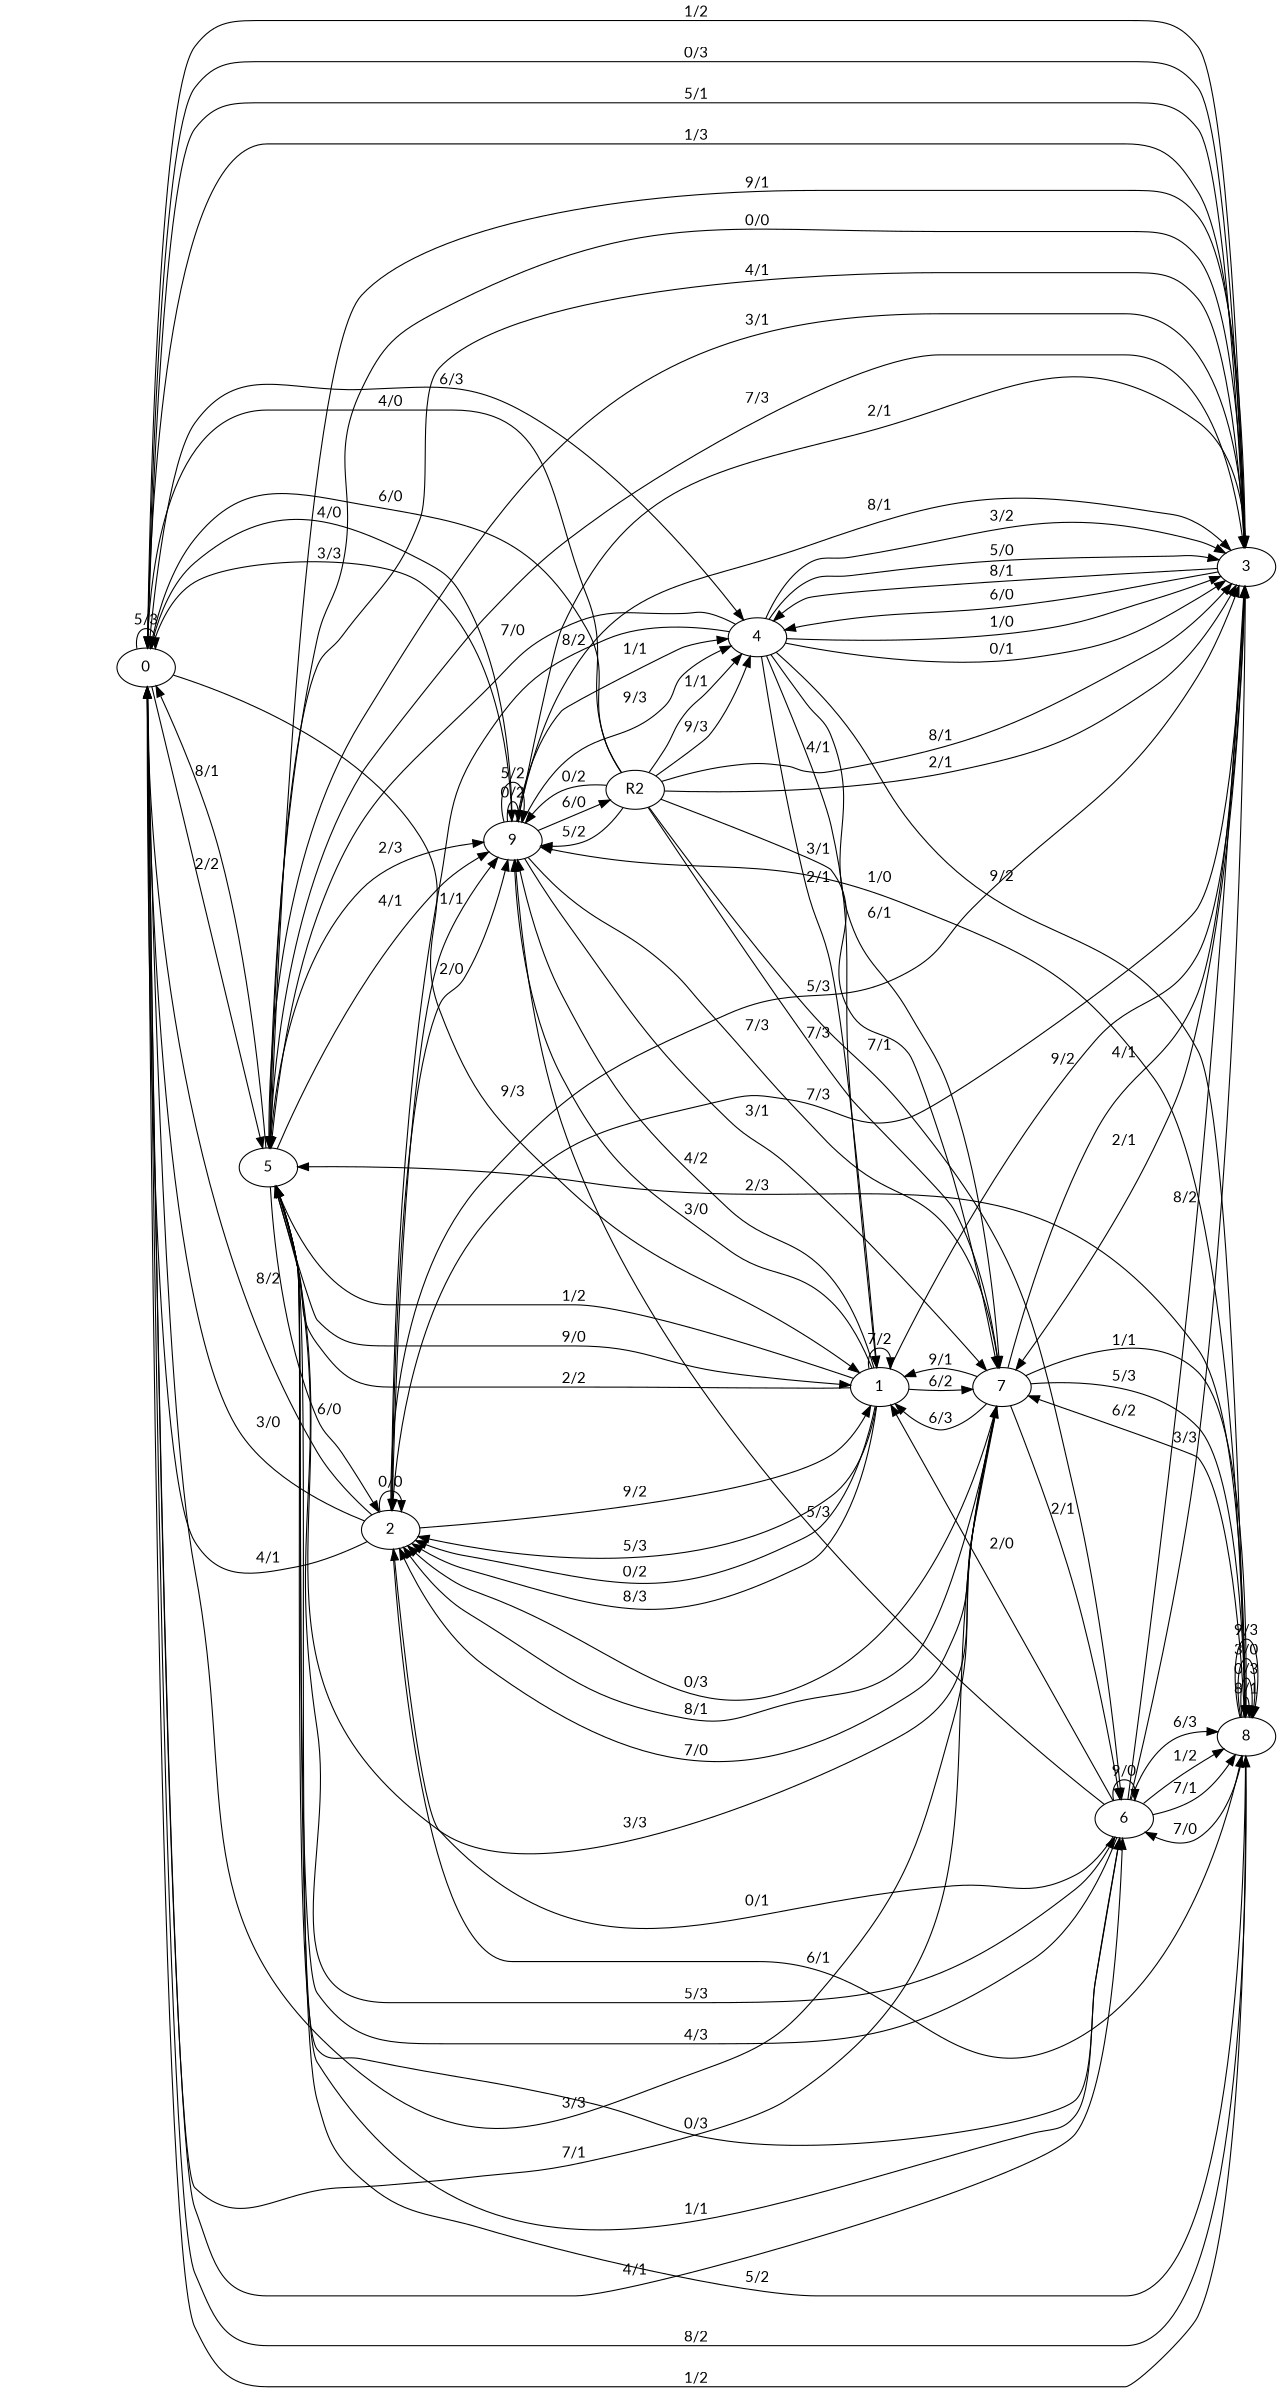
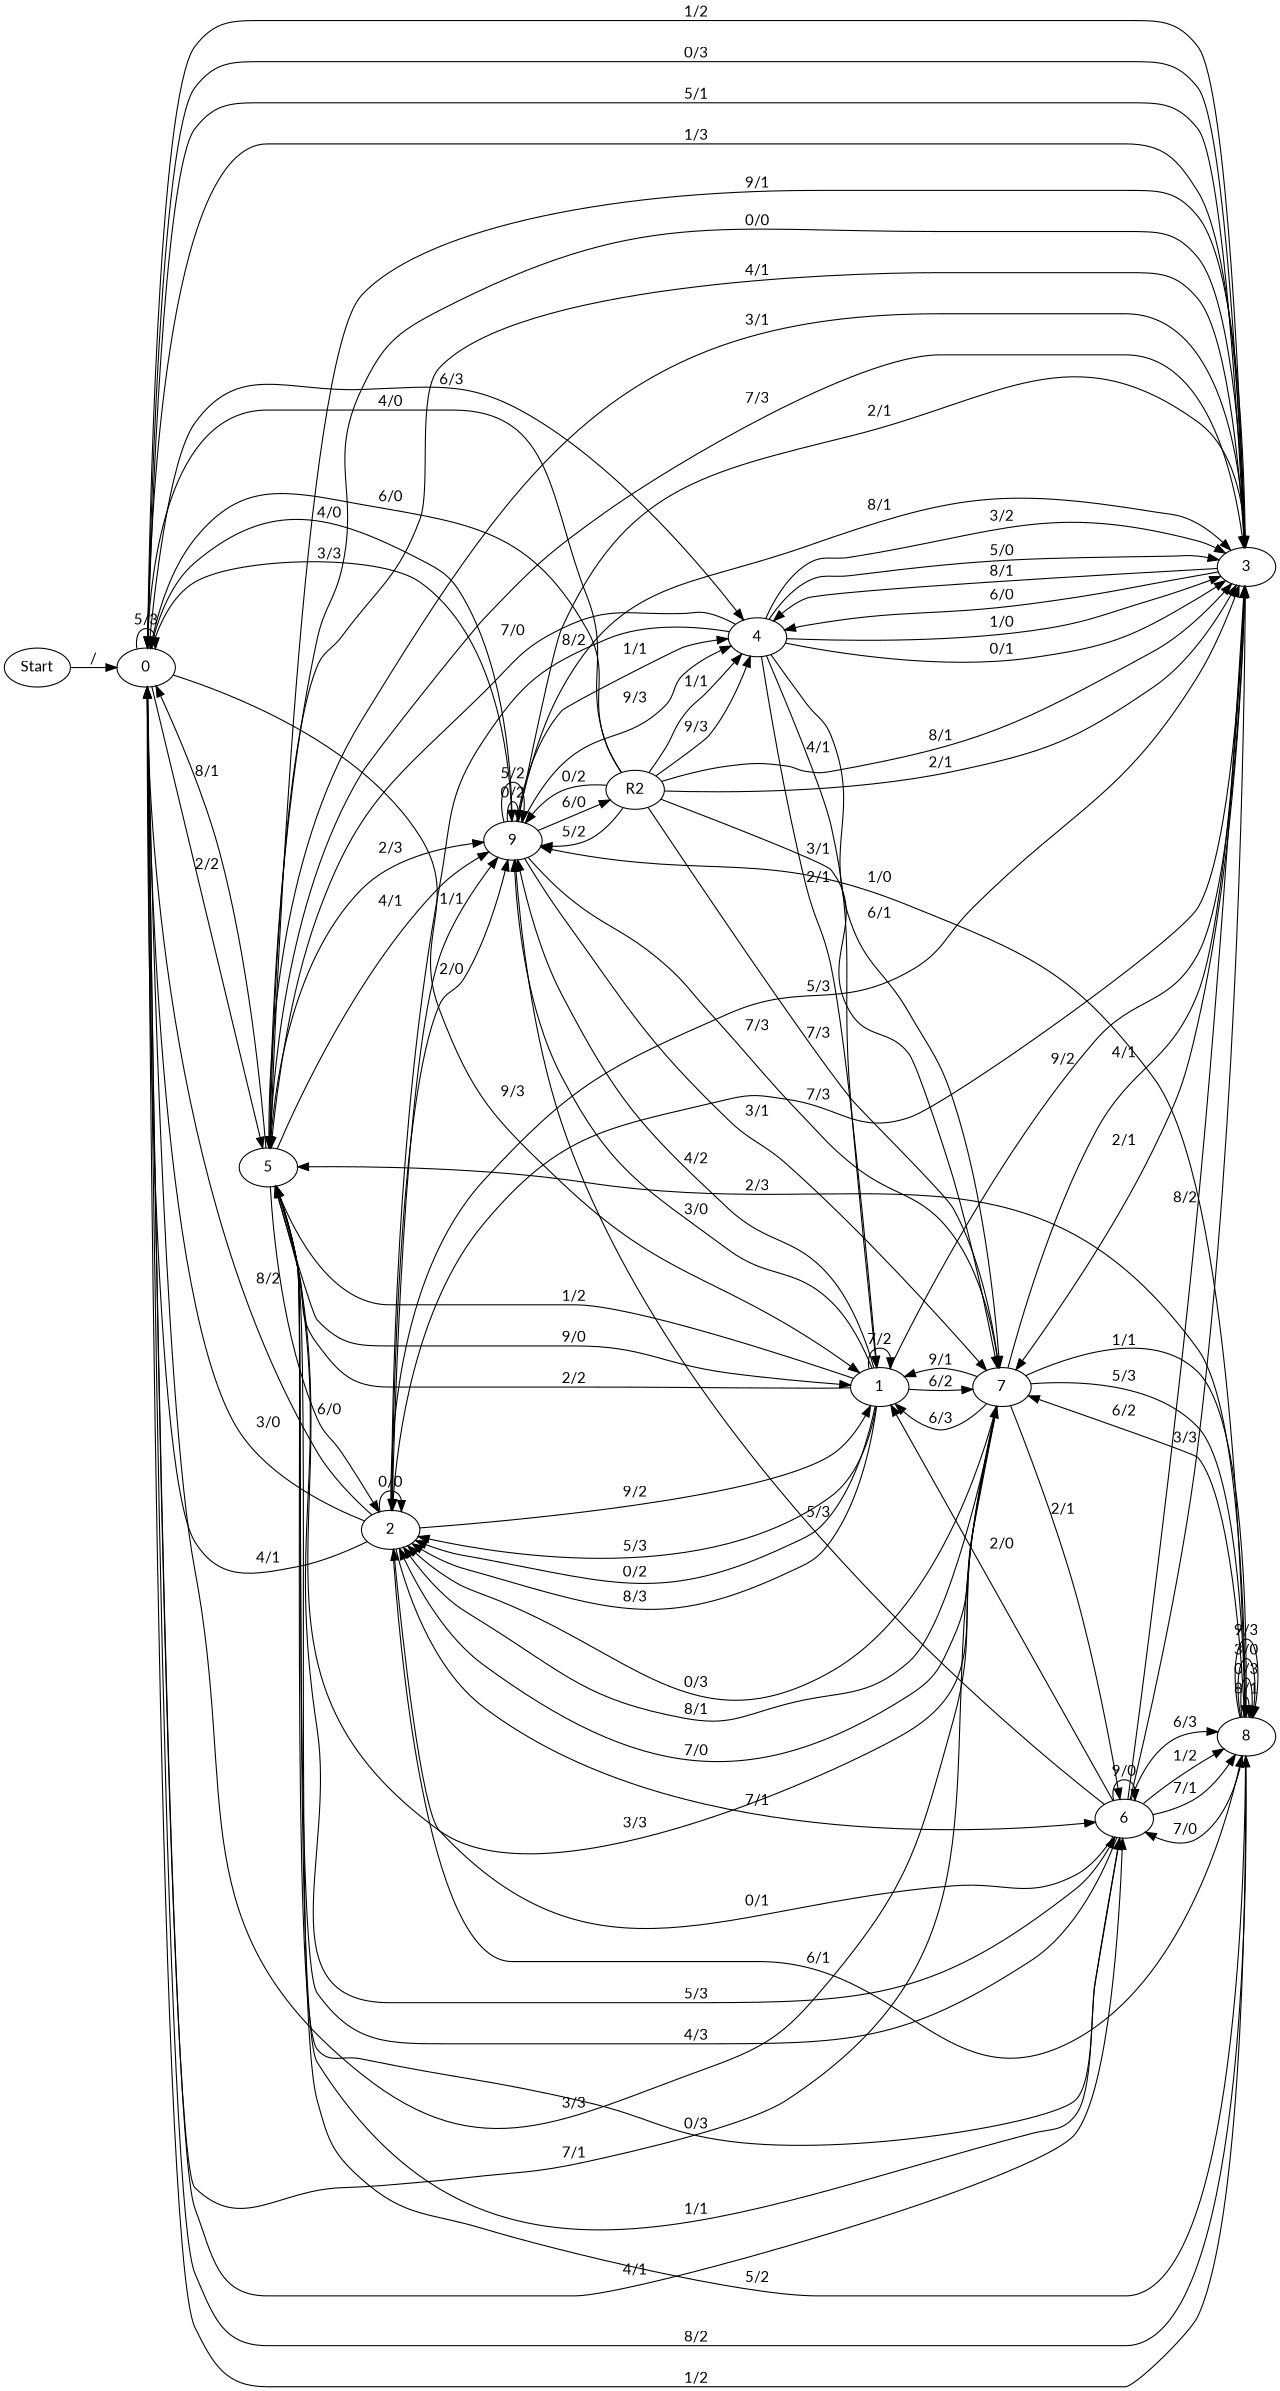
node "Start": added
edge "4" -> "8": removed, label "9/2"
edge "R2" -> "6": now "2" -> "6"
